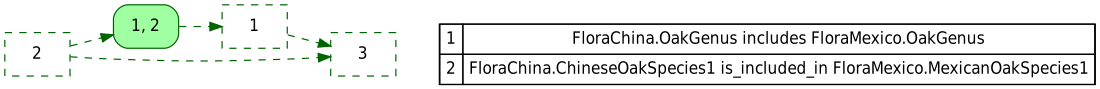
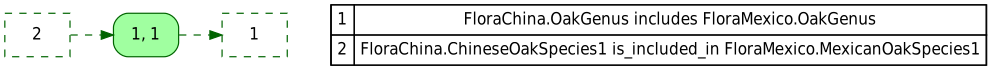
node "1, 2": label "1, 2" -> "1, 1"
node "3": removed
